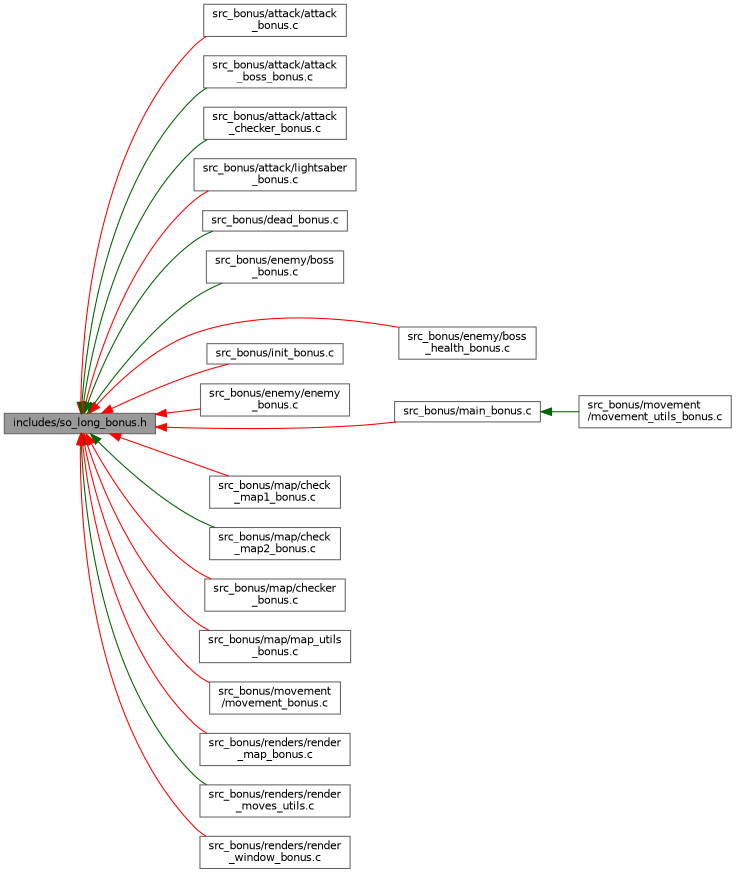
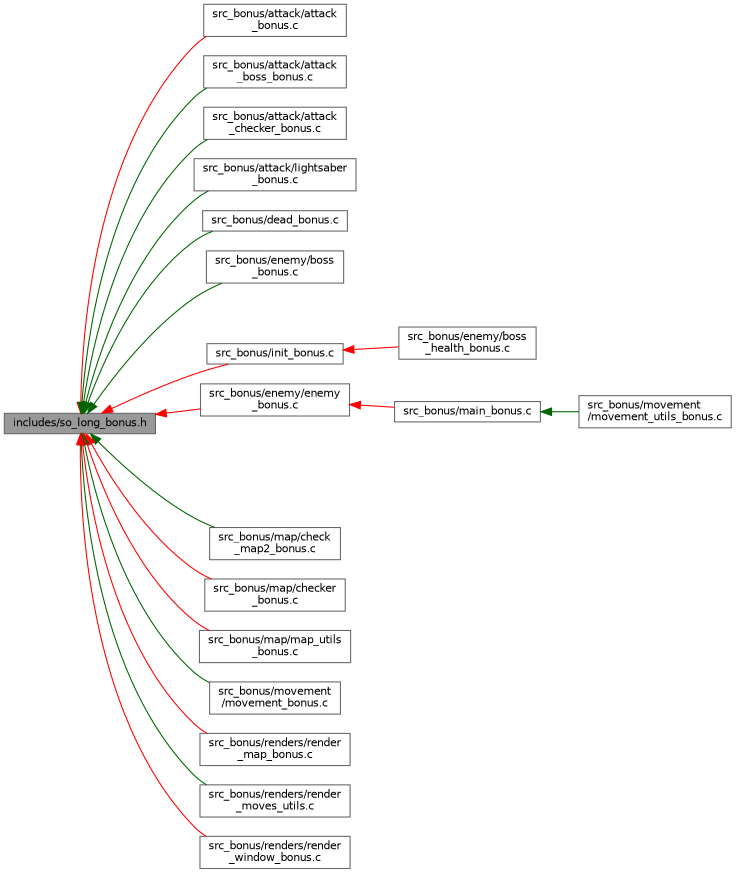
edge "src_bonus/attack/lightsaber _bonus.c" -> "includes/so_long_bonus.h": color red -> darkgreen
edge "src_bonus/enemy/boss _health_bonus.c" -> "includes/so_long_bonus.h": now "src_bonus/enemy/boss _health_bonus.c" -> "src_bonus/init_bonus.c"
edge "src_bonus/main_bonus.c" -> "includes/so_long_bonus.h": now "src_bonus/main_bonus.c" -> "src_bonus/enemy/enemy _bonus.c"
node "src_bonus/map/check _map1_bonus.c": removed
edge "src_bonus/movement /movement_bonus.c" -> "includes/so_long_bonus.h": color red -> darkgreen
